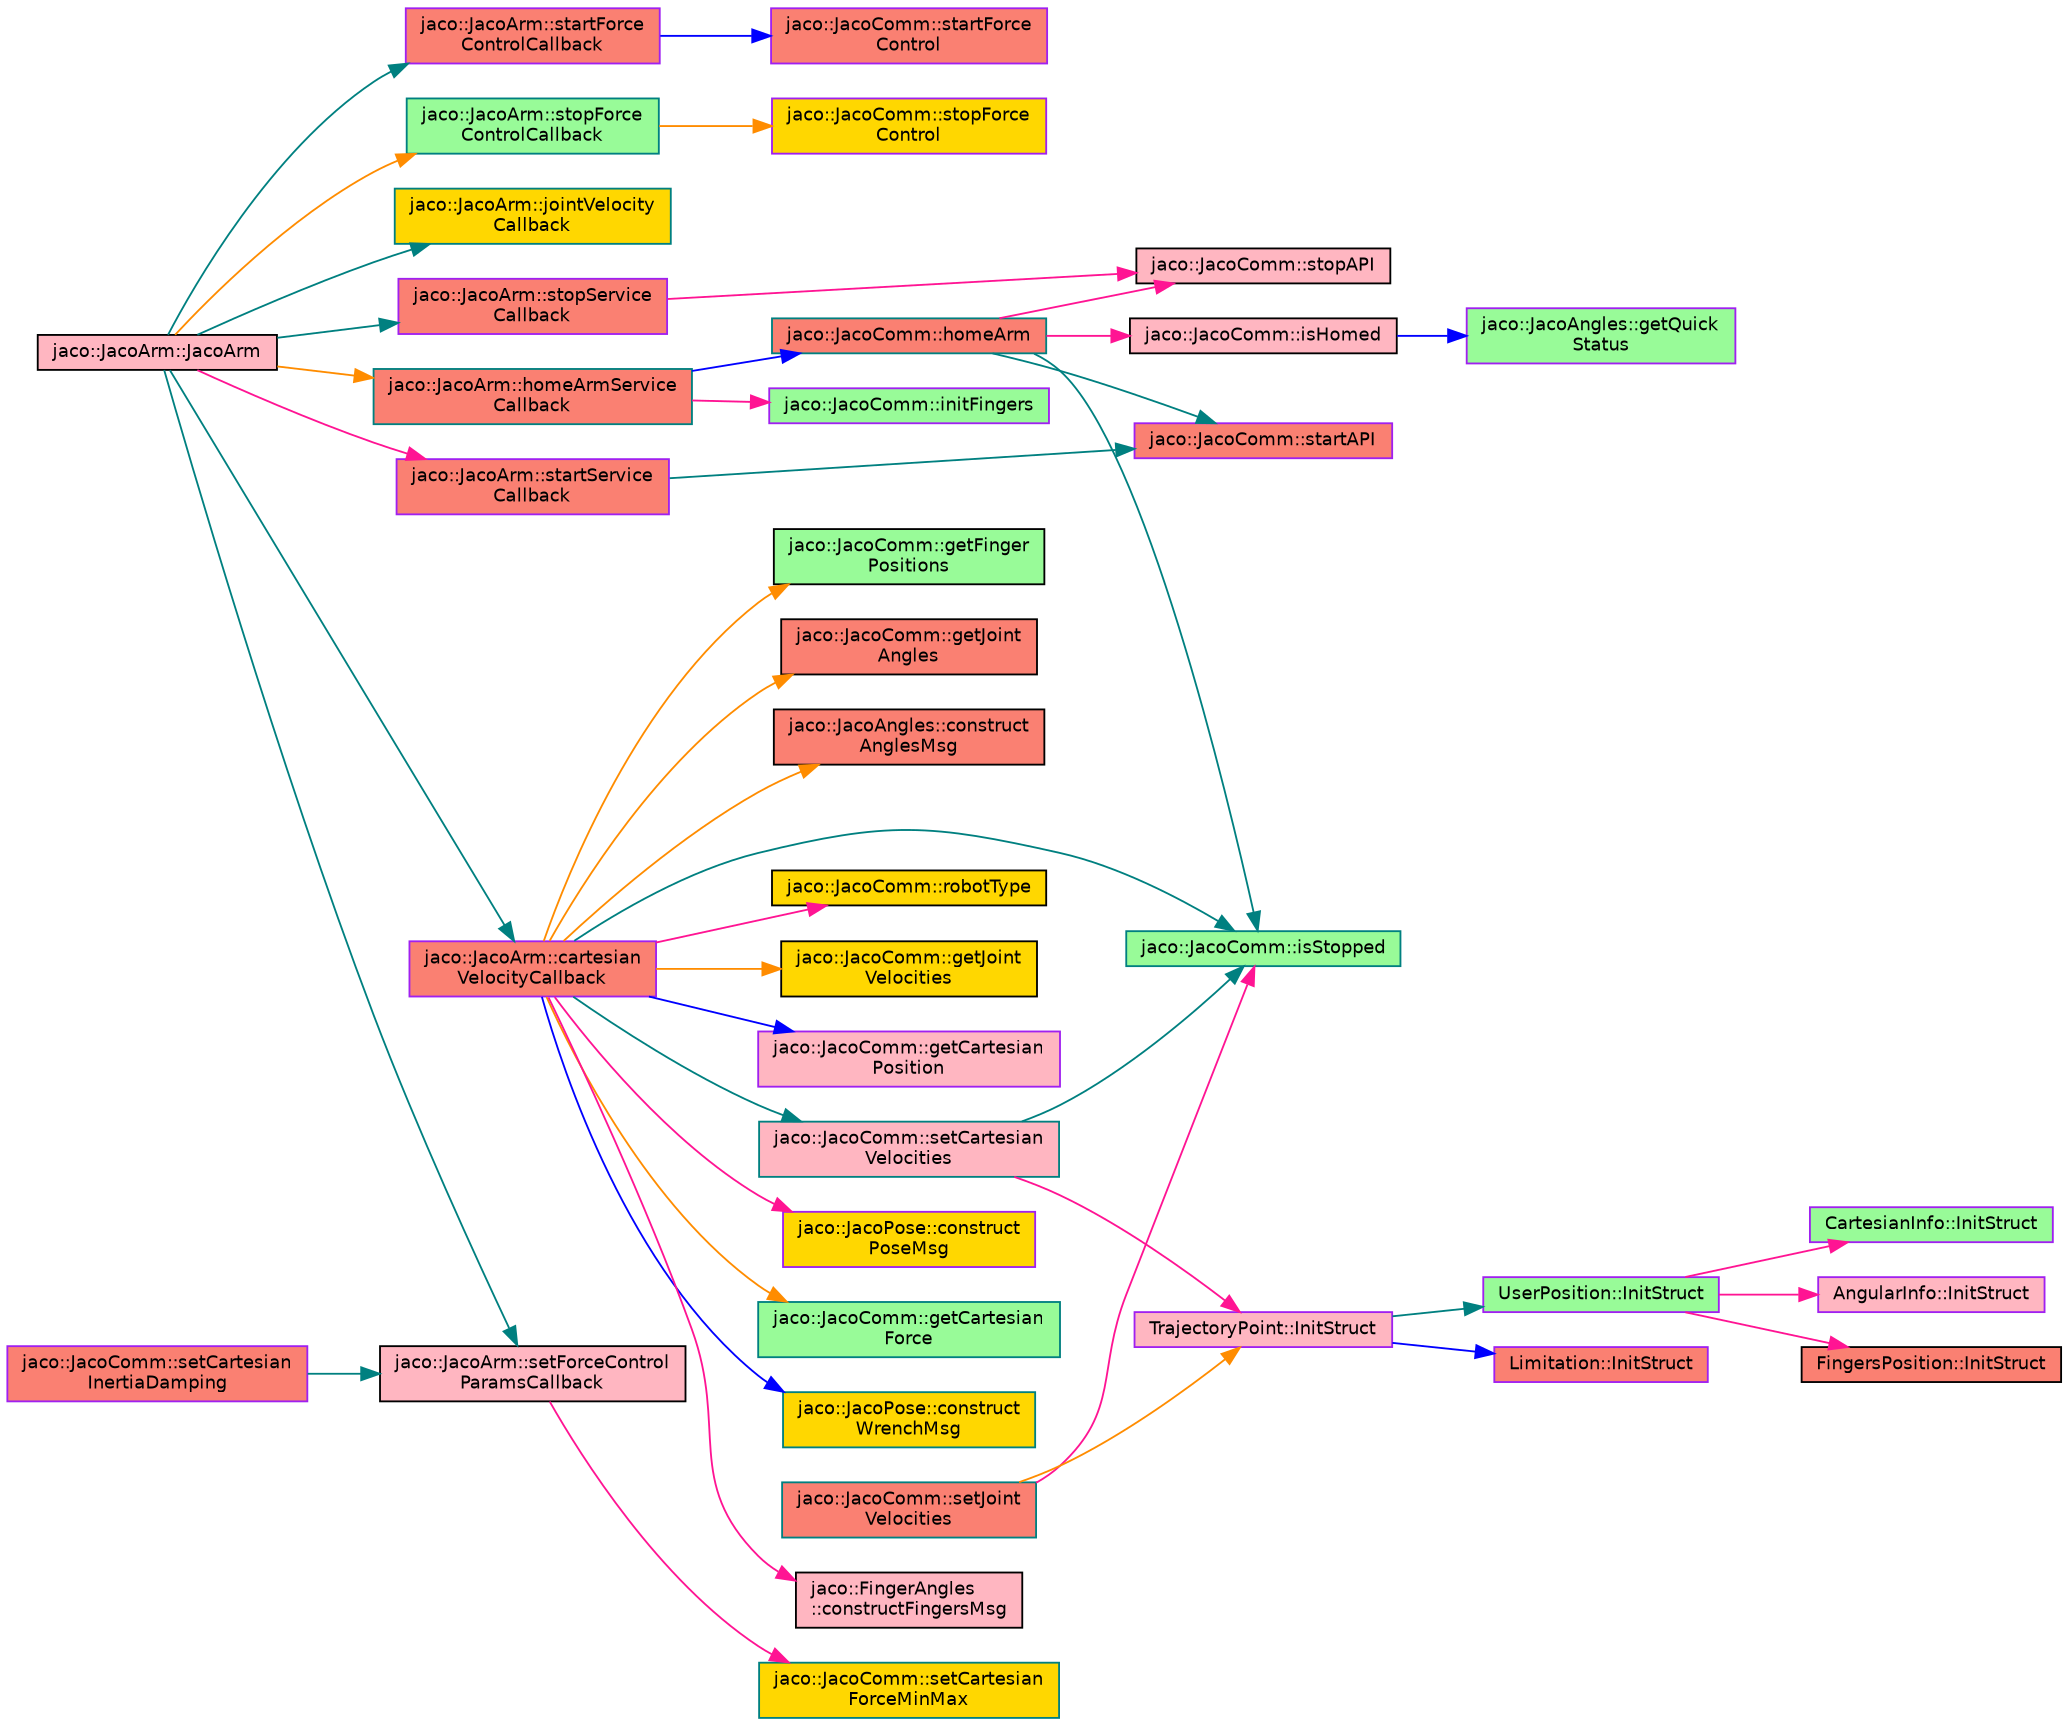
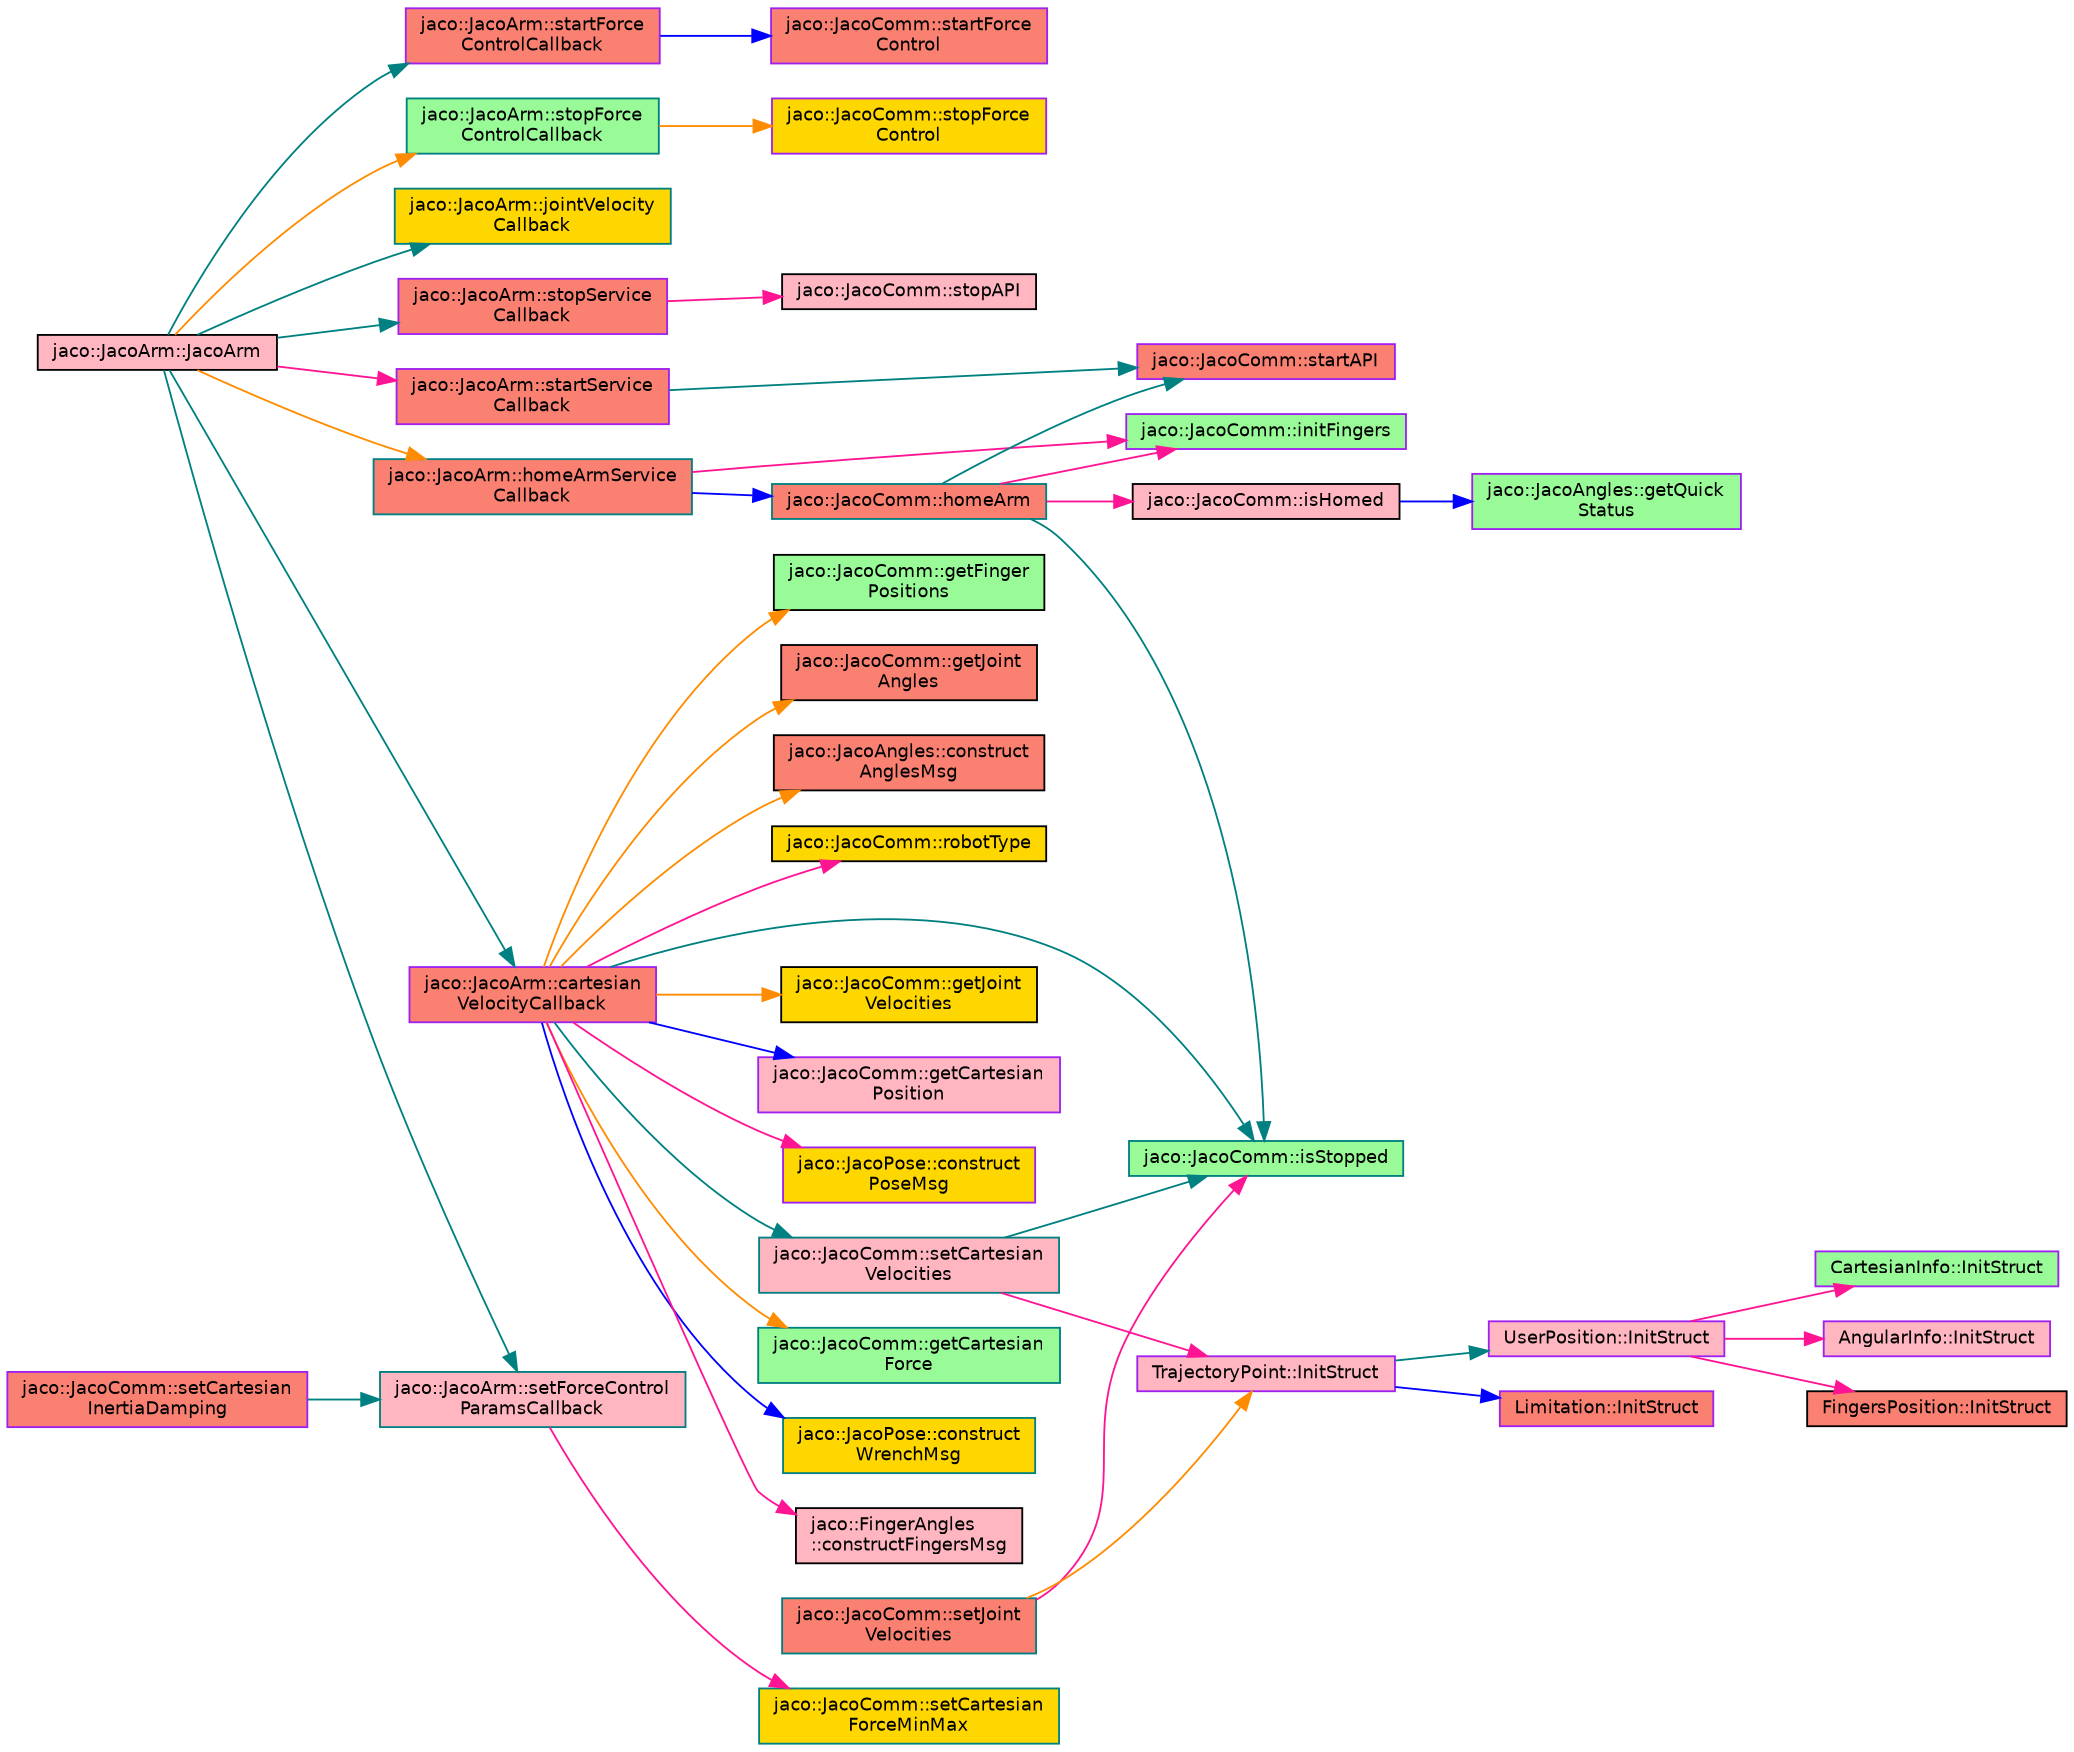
edge "jaco::JacoComm::homeArm" -> "jaco::JacoComm::stopAPI": now "jaco::JacoComm::homeArm" -> "jaco::JacoComm::initFingers"
node "UserPosition::InitStruct": fillcolor palegreen -> lightpink
node "jaco::JacoArm::setForceControl ParamsCallback": color black -> teal
